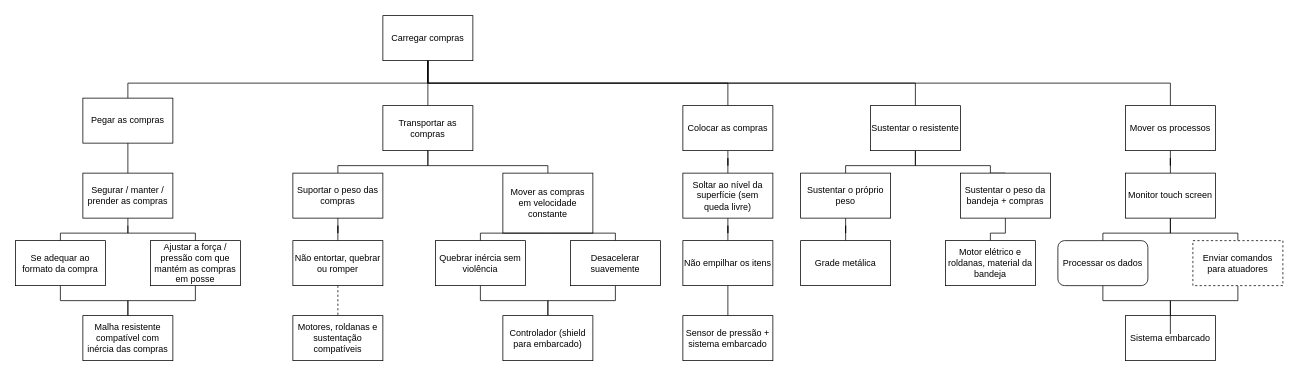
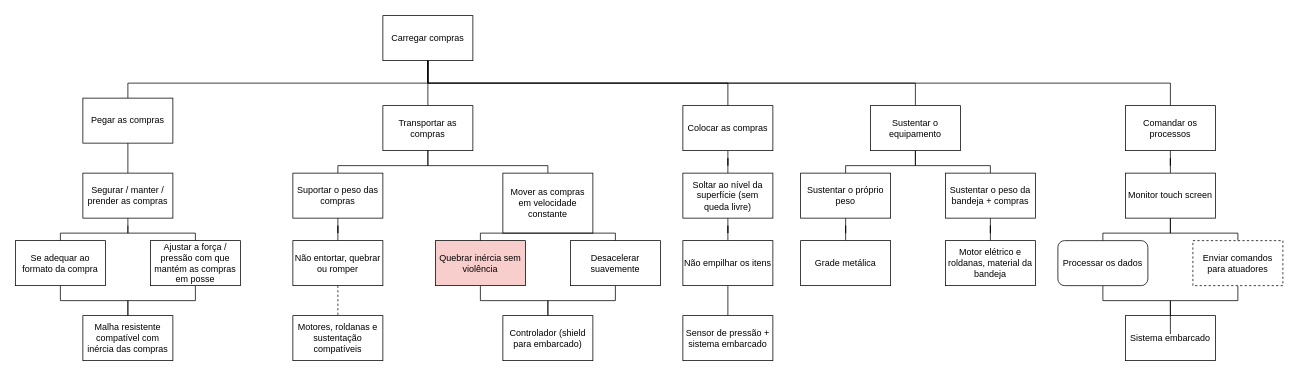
node "Sustentar o resistente": label "Sustentar o resistente" -> "Sustentar o equipamento"
node "Mover os processos": label "Mover os processos" -> "Comandar os processos"
node "Sustentar o peso da bandeja + compras": moved (1005, 195) -> (990, 195)
node "Quebrar inércia sem violência": fillcolor #ffffff -> #f8cecc
